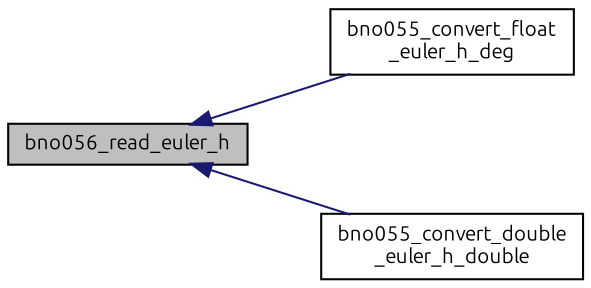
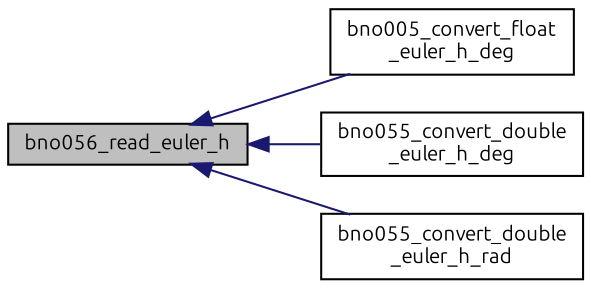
node "bno055_convert_float _euler_h_deg": label "bno055_convert_float _euler_h_deg" -> "bno005_convert_float _euler_h_deg"
node "bno055_convert_double _euler_h_deg": added
node "bno055_convert_double _euler_h_double": label "bno055_convert_double _euler_h_double" -> "bno055_convert_double _euler_h_rad"
